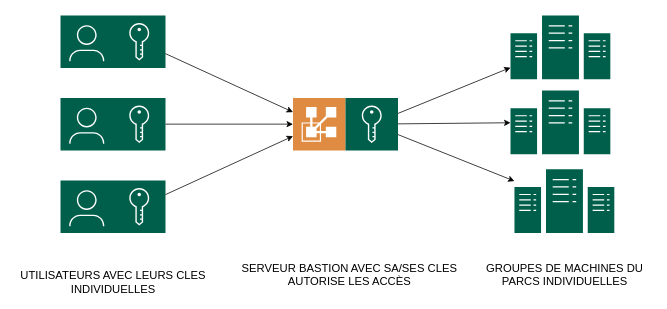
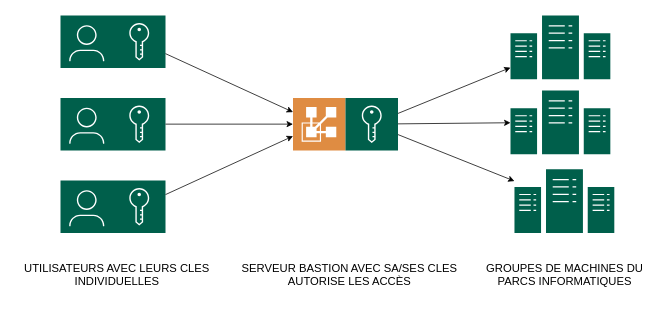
node "GROUPES DE MACHINES DU PARCS INDIVIDUELLES": label "GROUPES DE MACHINES DU PARCS INDIVIDUELLES" -> "GROUPES DE MACHINES DU PARCS INFORMATIQUES"
node "UTILISATEURS AVEC LEURS CLES INDIVIDUELLES": moved (113, 282) -> (117, 274)
